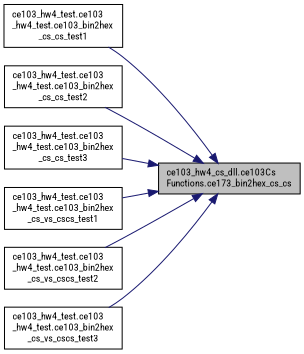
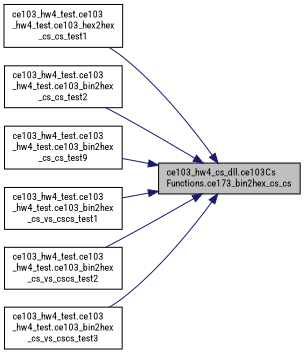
node "ce103_hw4_test.ce103 _hw4_test.ce103_bin2hex _cs_cs_test1": label "ce103_hw4_test.ce103 _hw4_test.ce103_bin2hex _cs_cs_test1" -> "ce103_hw4_test.ce103 _hw4_test.ce103_hex2hex _cs_cs_test1"
node "ce103_hw4_test.ce103 _hw4_test.ce103_bin2hex _cs_cs_test3": label "ce103_hw4_test.ce103 _hw4_test.ce103_bin2hex _cs_cs_test3" -> "ce103_hw4_test.ce103 _hw4_test.ce103_bin2hex _cs_cs_test9"
